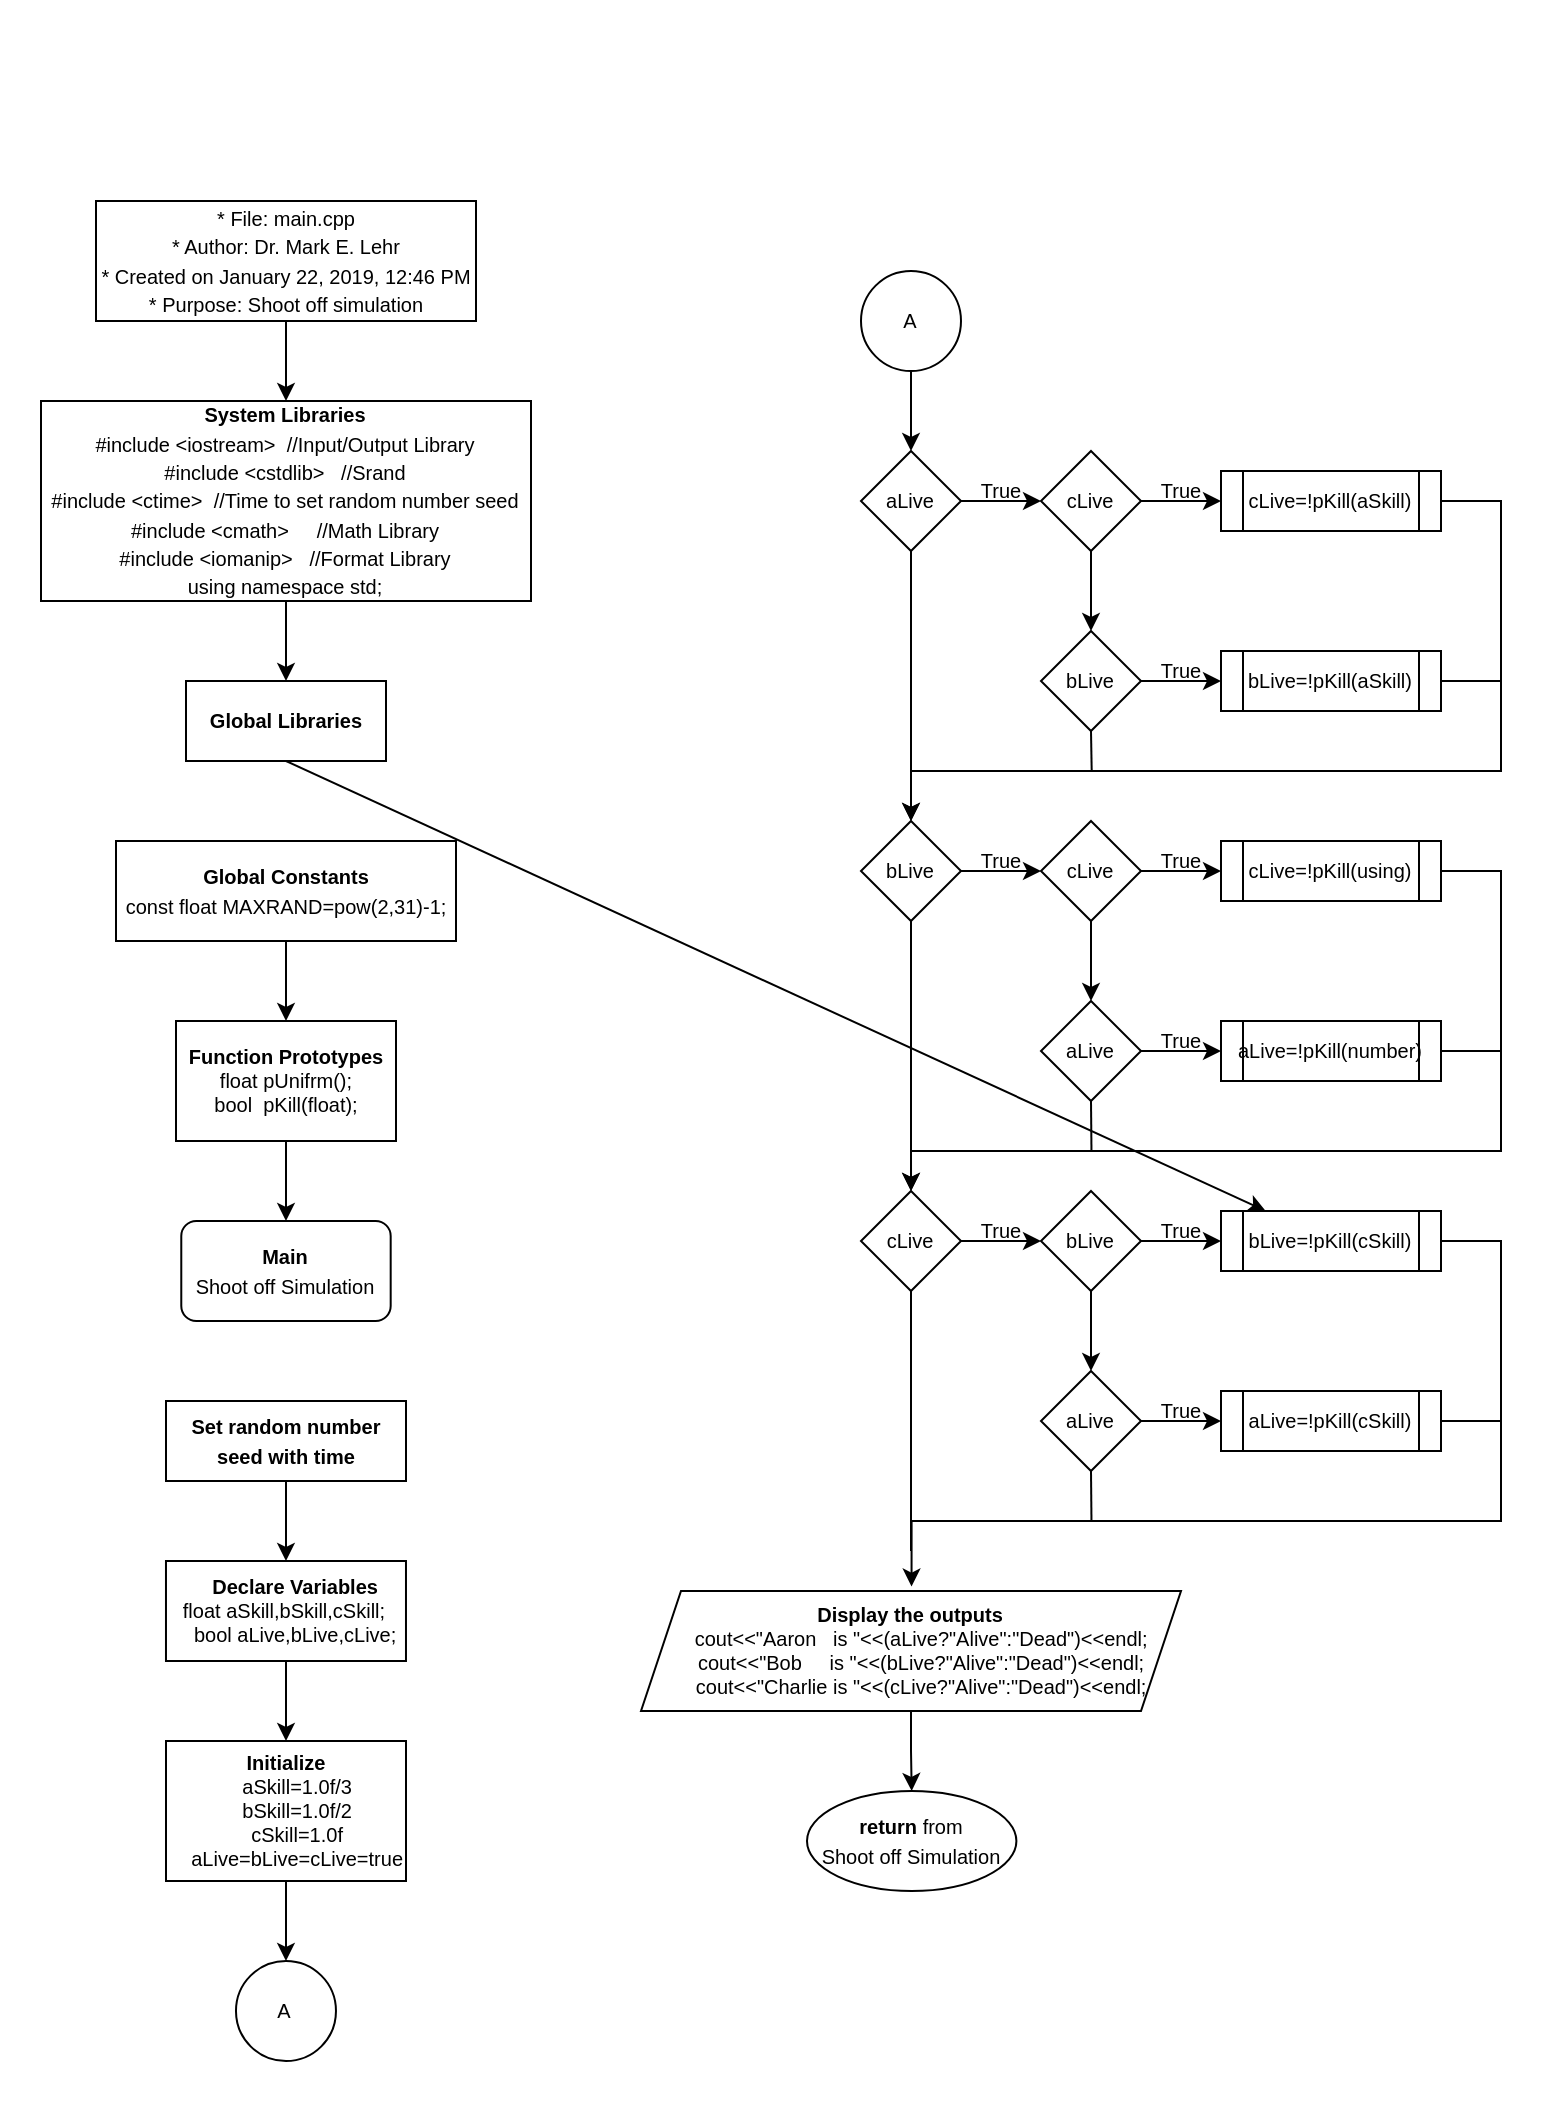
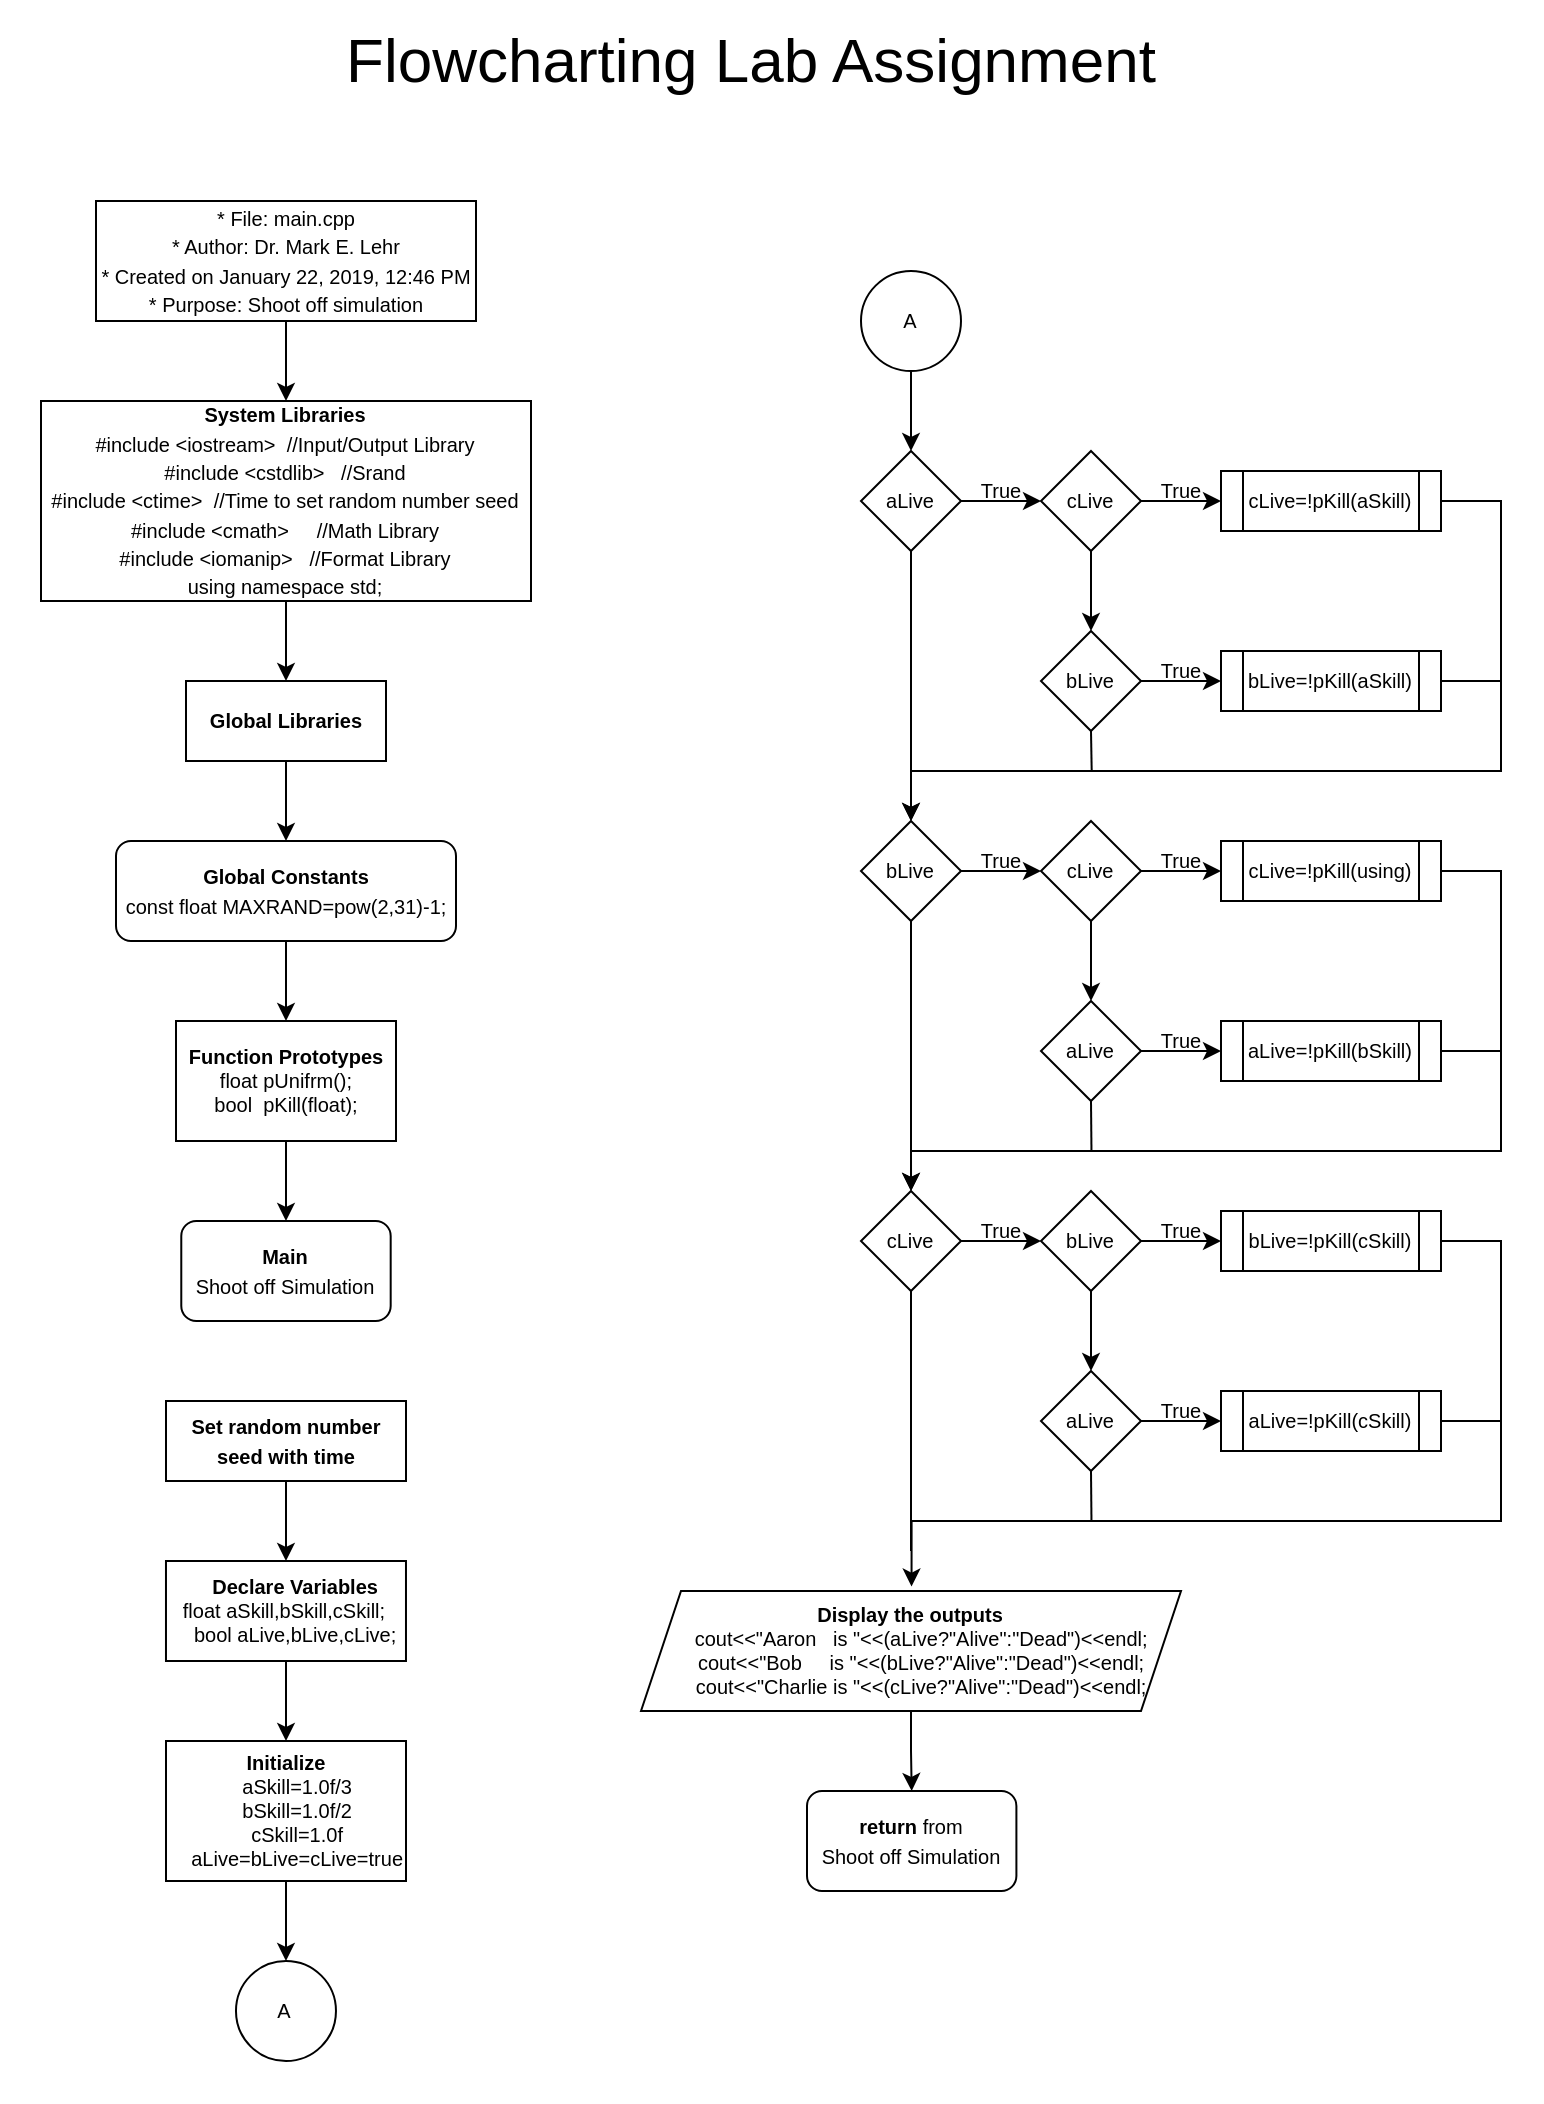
node "Flowcharting Lab Assignment": added
node "Global Constants const float MAXRAND=pow(2,31)-1;": shape rectangle -> rounded rectangle
edge "Global Libraries" -> "bLive=!pKill(cSkill)": now "Global Libraries" -> "Global Constants const float MAXRAND=pow(2,31)-1;"
node "aLive=!pKill(number)": label "aLive=!pKill(number)" -> "aLive=!pKill(bSkill)"
node "return from Shoot off Simulation": shape ellipse -> rounded rectangle
